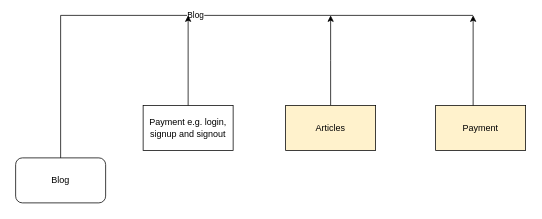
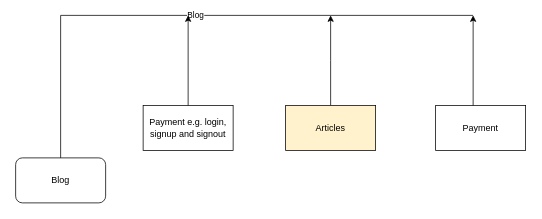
node "Payment": fillcolor #fff2cc -> #ffffff
